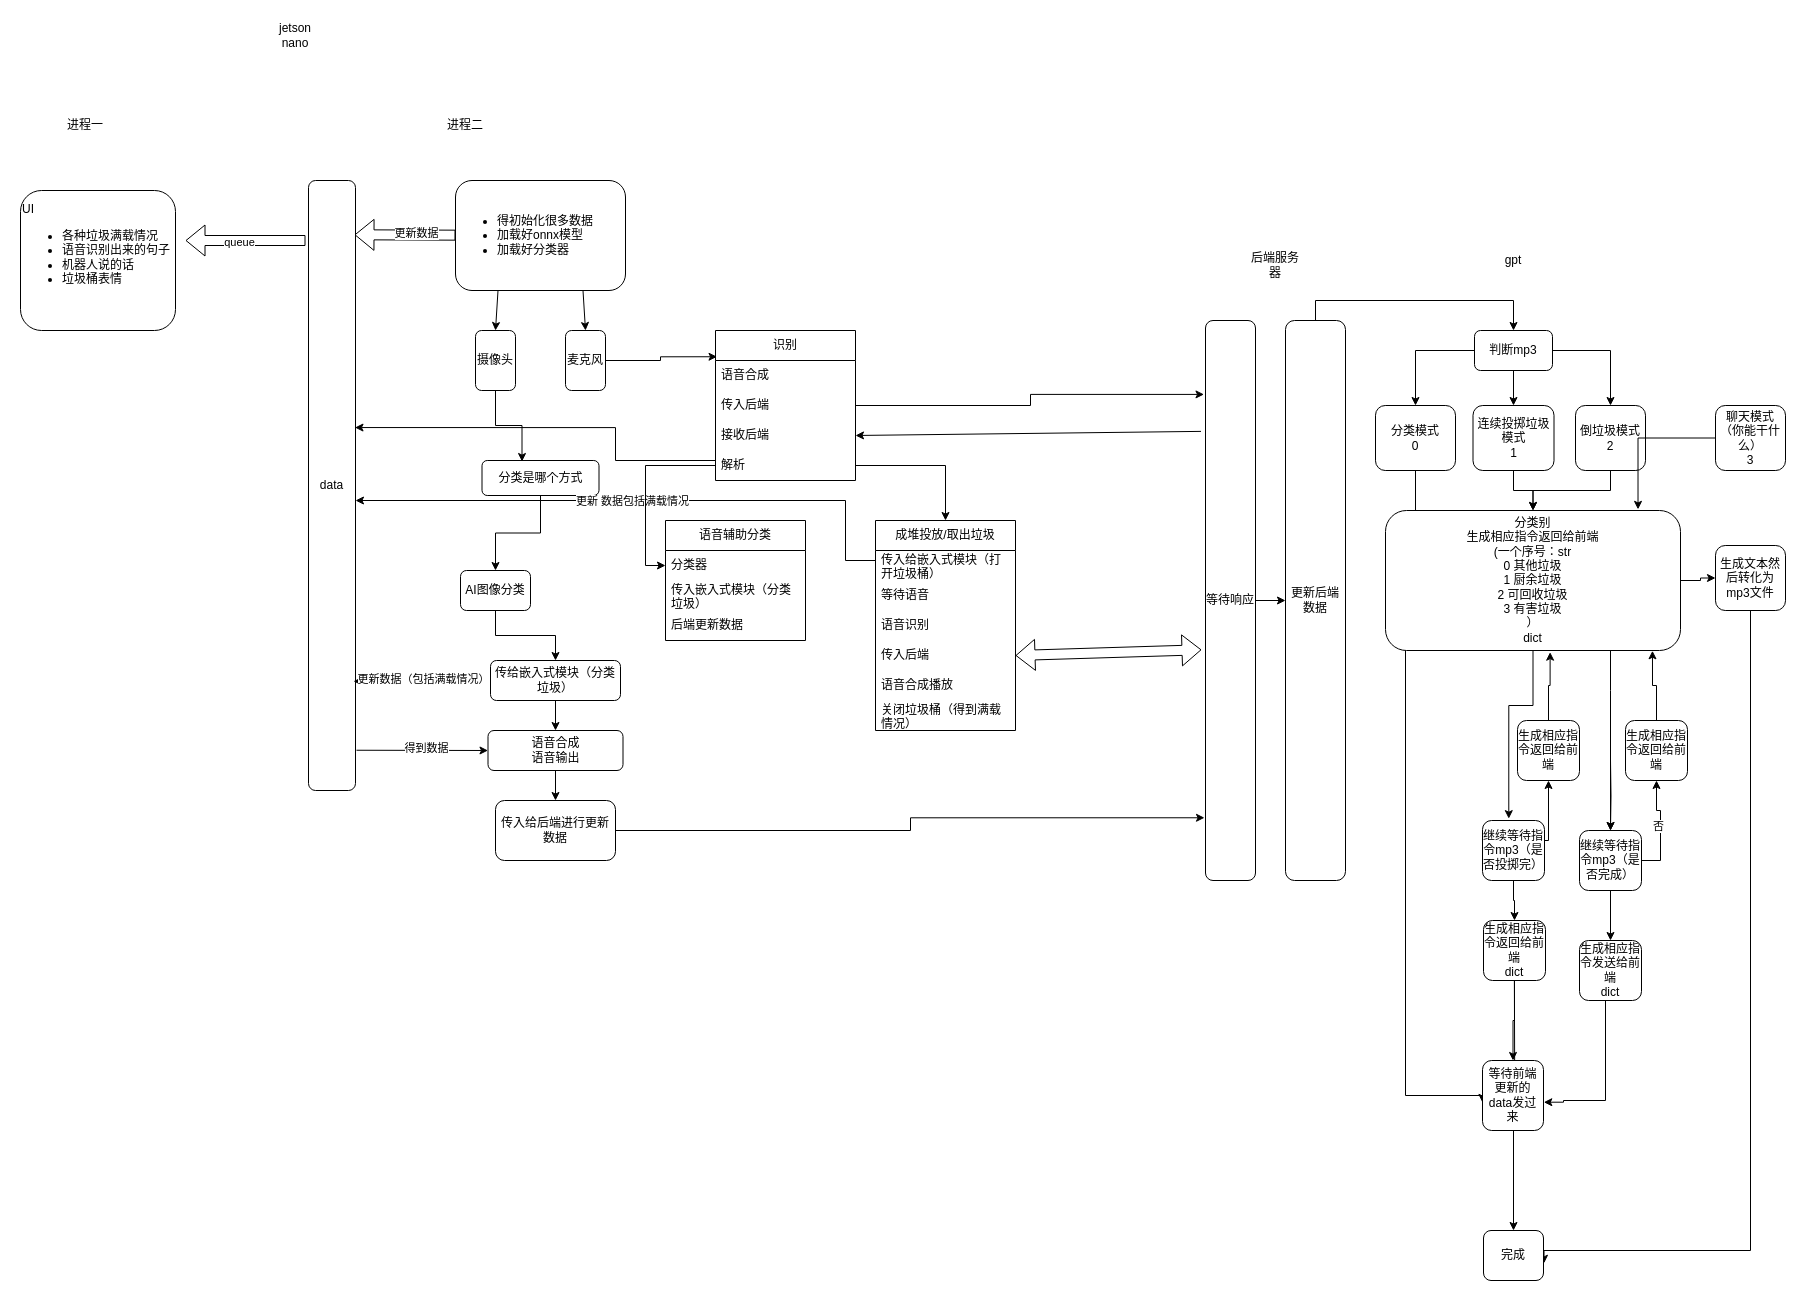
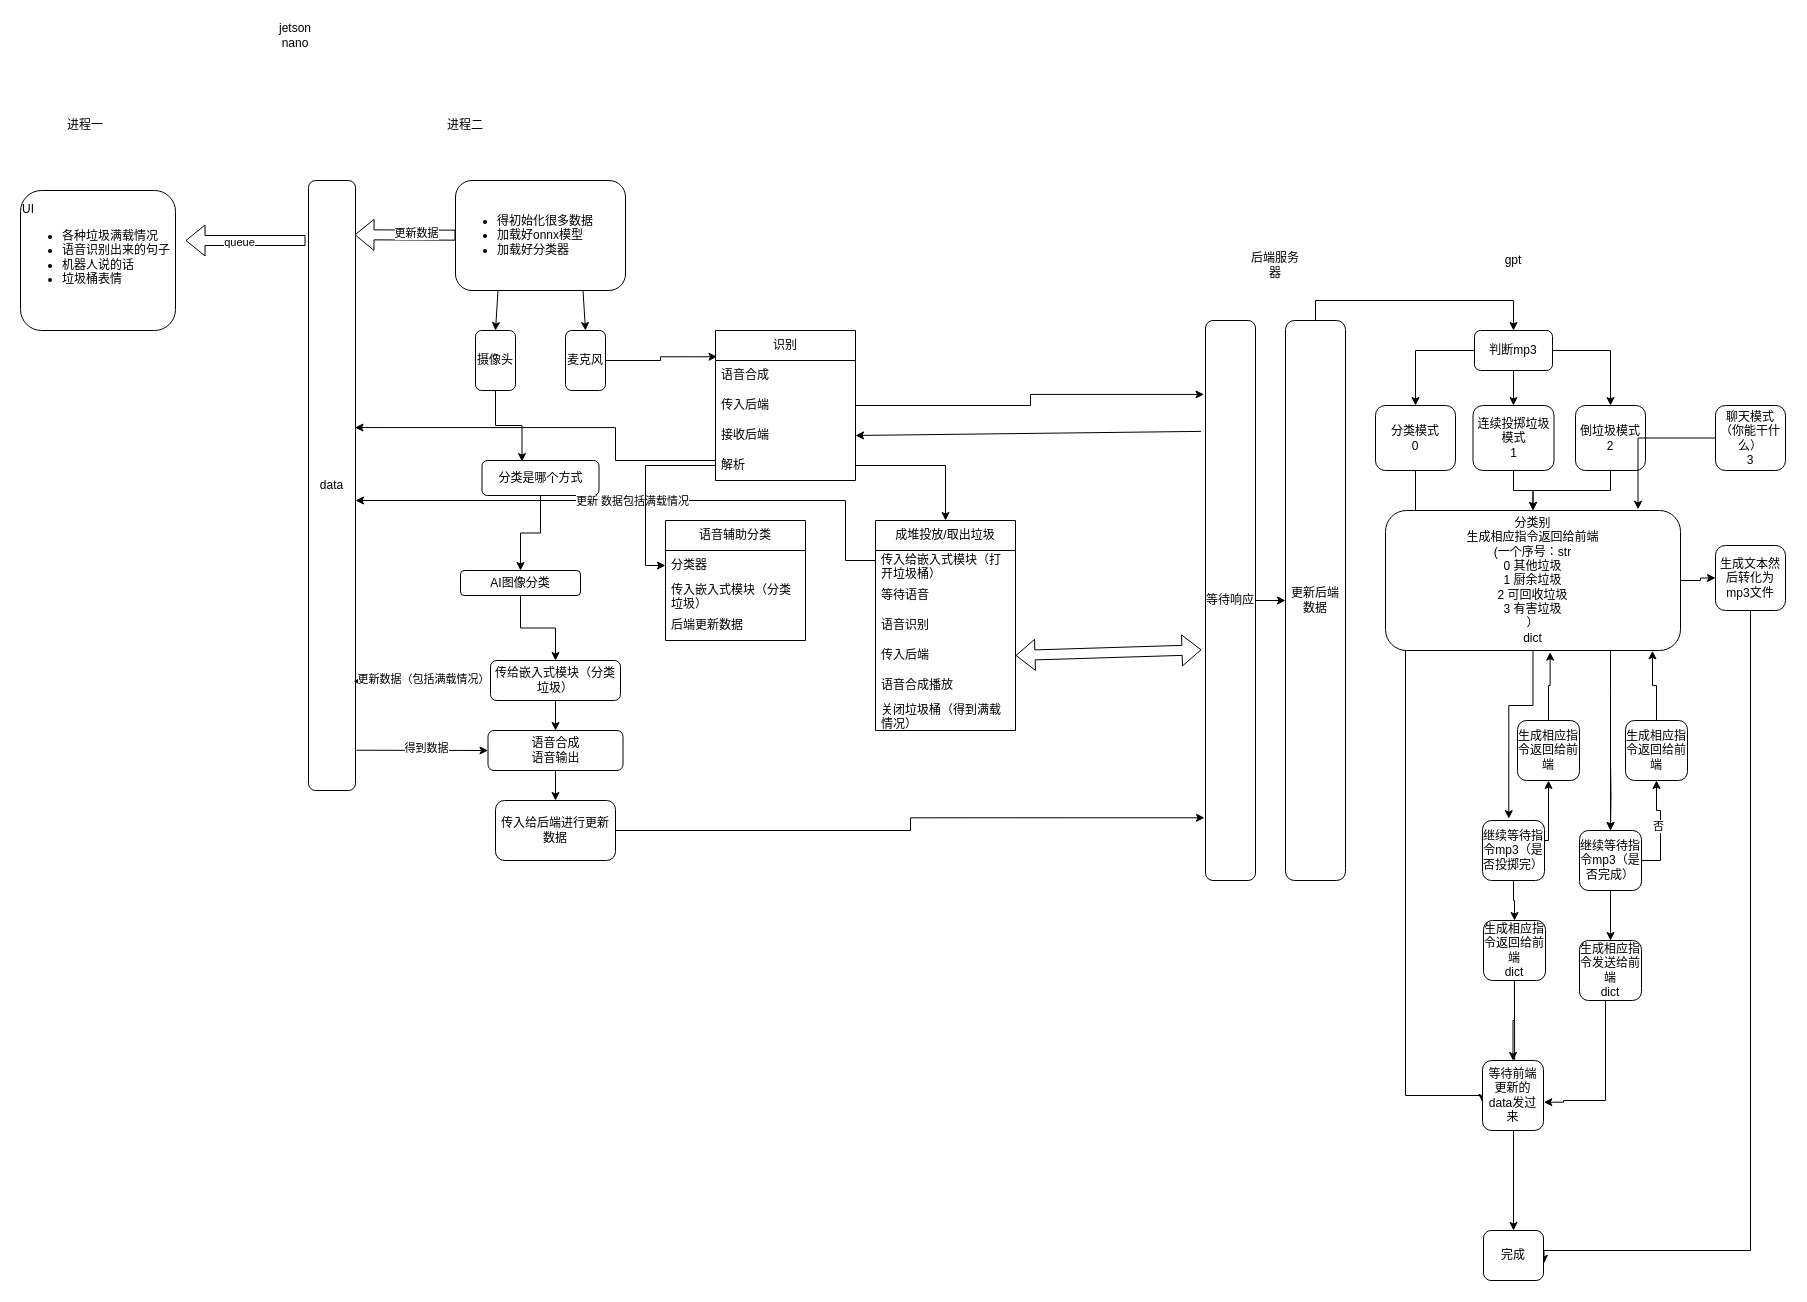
node "AI图像分类": size 70x40 -> 120x25
